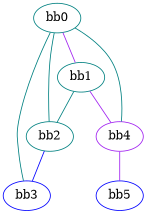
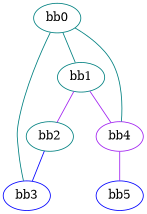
edge "bb0" -- "bb1": color purple -> teal
edge "bb0" -- "bb2": removed
edge "bb1" -- "bb2": color teal -> purple
